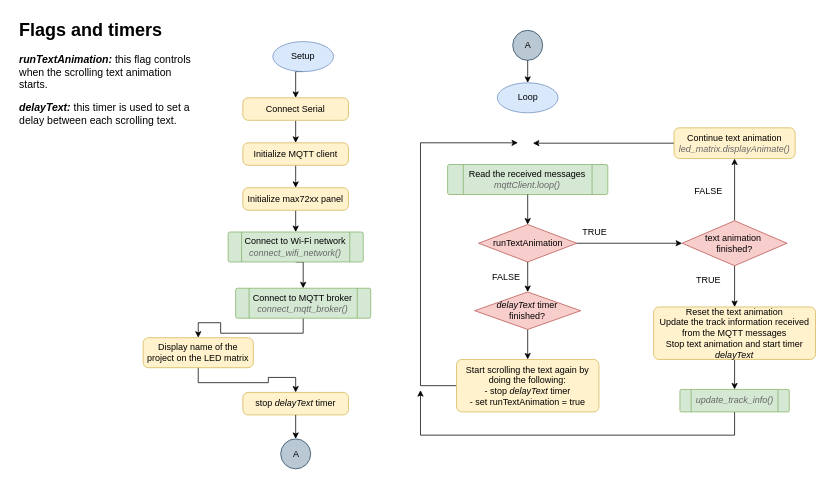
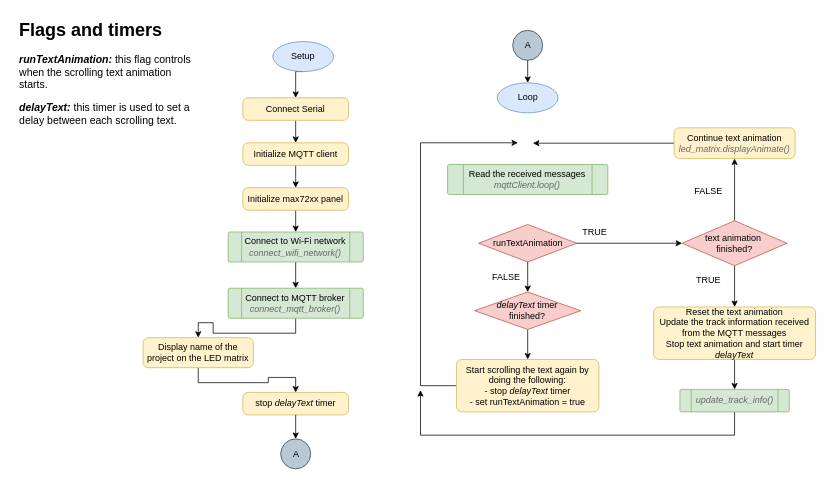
edge "Read the received messages mqttClient.loop()" -> "runTextAnimation": removed
node "Connect to MQTT broker connect_mqtt_broker()": moved (303, 303) -> (296, 303)
